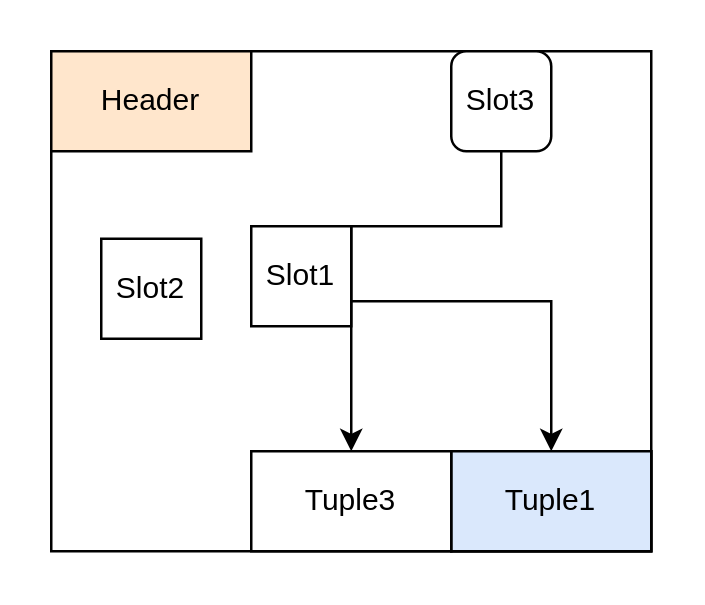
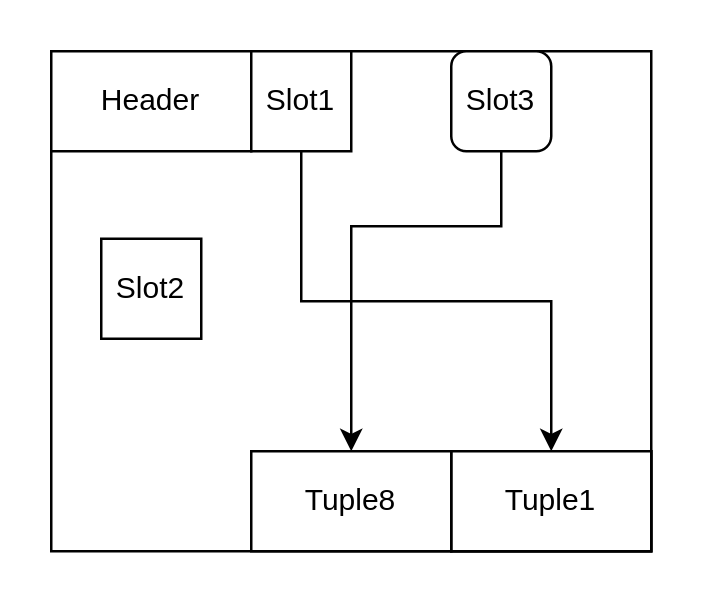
node "Header": fillcolor #ffe6cc -> #ffffff
node "Slot1": moved (301, 276) -> (301, 101)
node "Tuple3": label "Tuple3" -> "Tuple8"
node "Tuple1": fillcolor #dae8fc -> #ffffff
